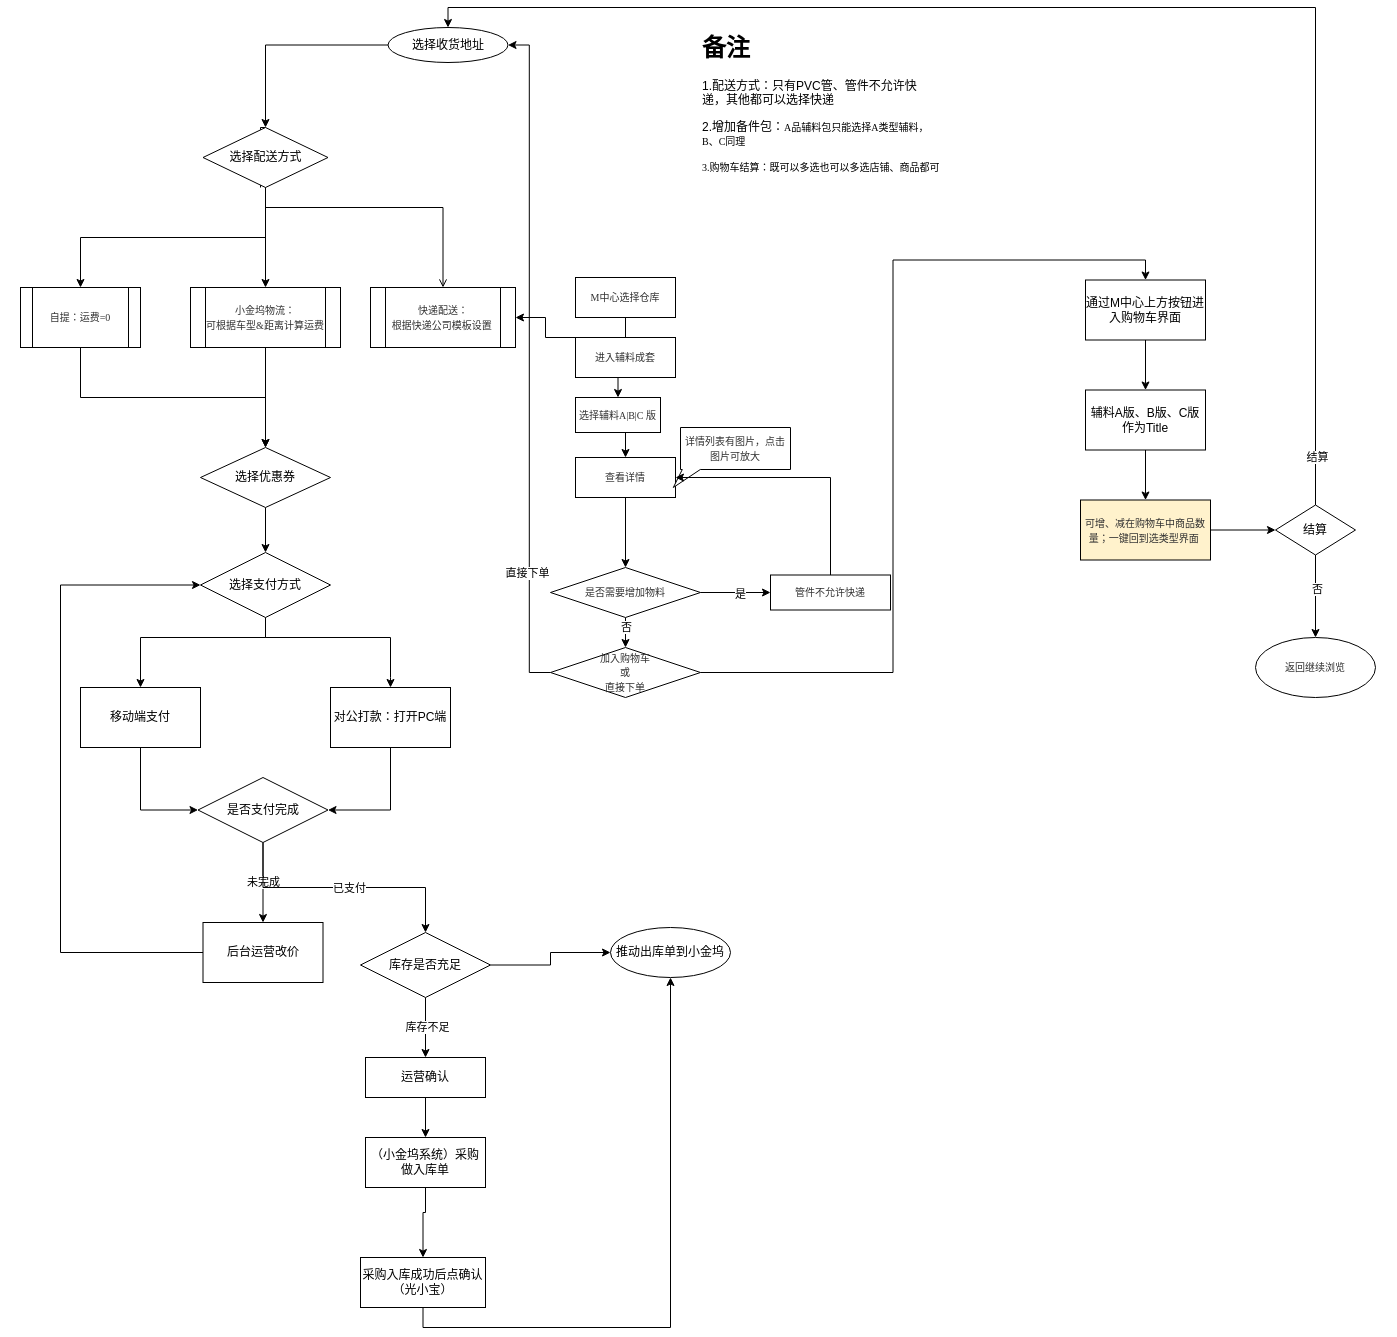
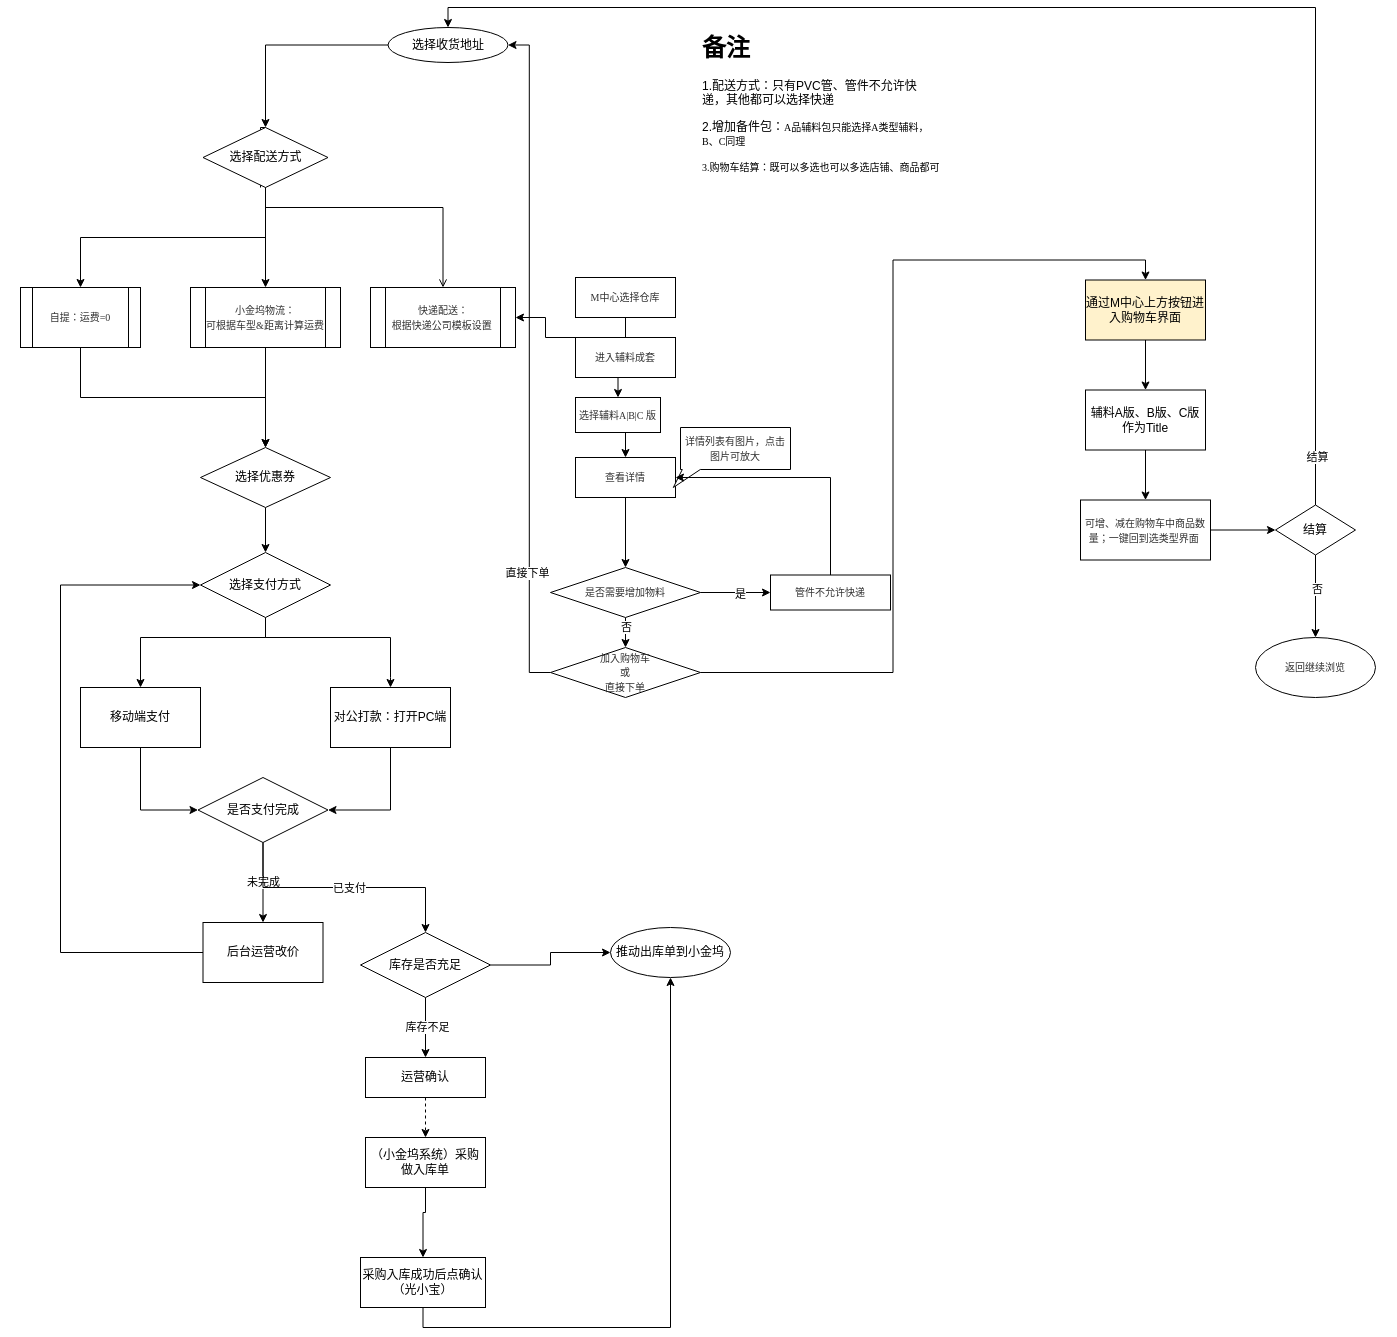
node "通过M中心上方按钮进入购物车界面": fillcolor #ffffff -> #fff2cc
node "可增、减在购物车中商品数量；一键回到选类型界面": fillcolor #fff2cc -> #ffffff
edge "运营确认" -> "（小金坞系统）采购做入库单": style solid -> dashed
